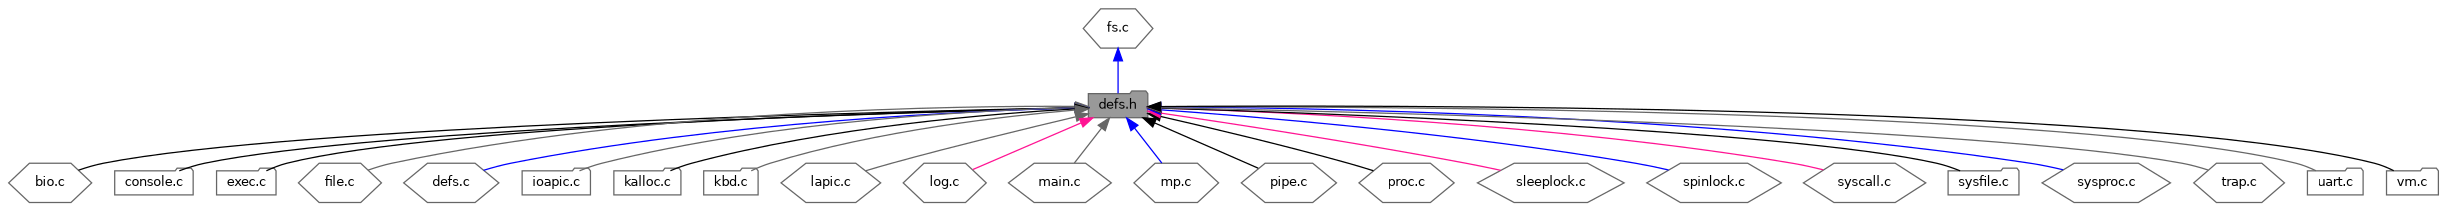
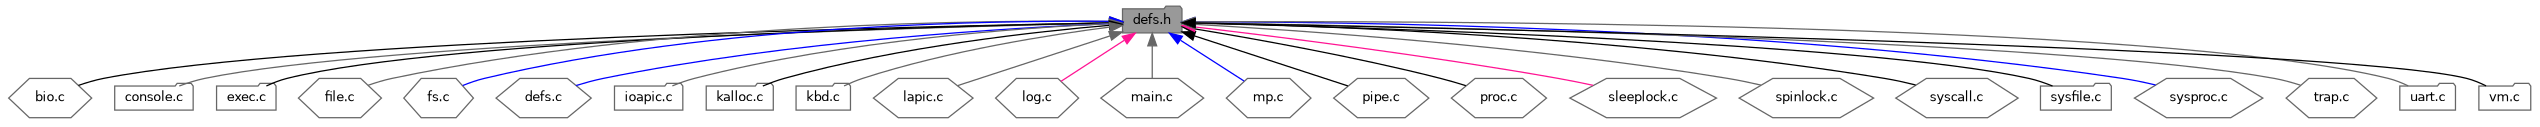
edge "defs.h" -> "fs.c": reversed
edge "console.c" -> "defs.h": color black -> gray40
edge "spinlock.c" -> "defs.h": color blue -> gray40
edge "syscall.c" -> "defs.h": color deeppink -> black
